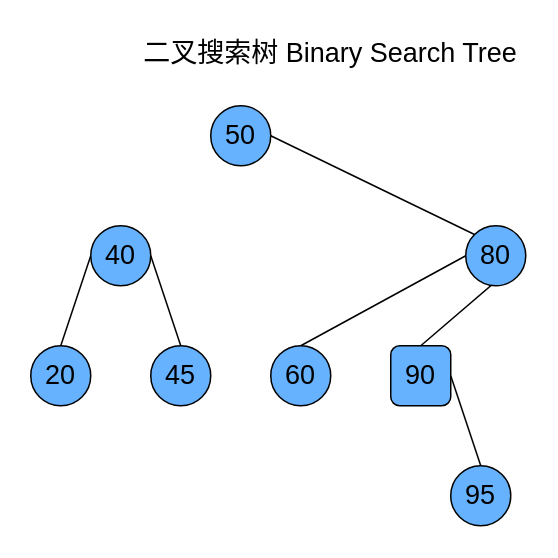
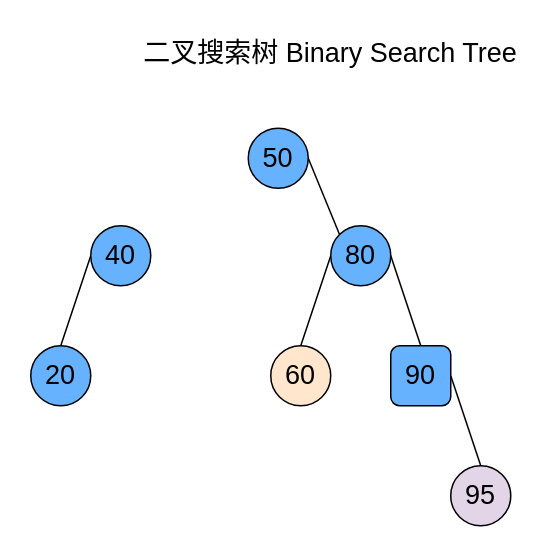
node "50": moved (241, 136) -> (278, 158)
node "80": moved (496, 256) -> (361, 256)
edge "40" -- "45": removed
node "45": removed
node "60": fillcolor #66b2ff -> #ffe6cc
node "95": fillcolor #66b2ff -> #e1d5e7
